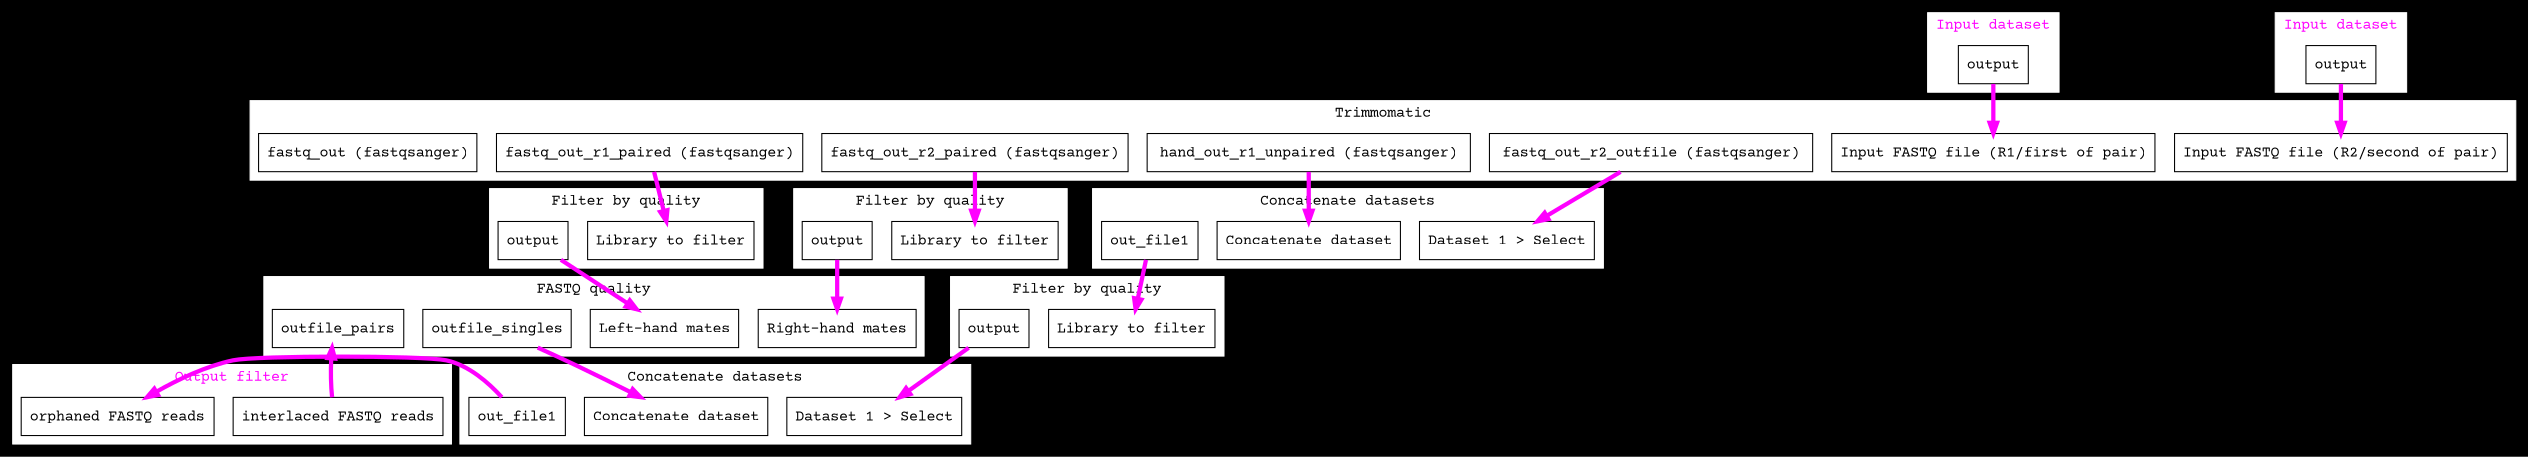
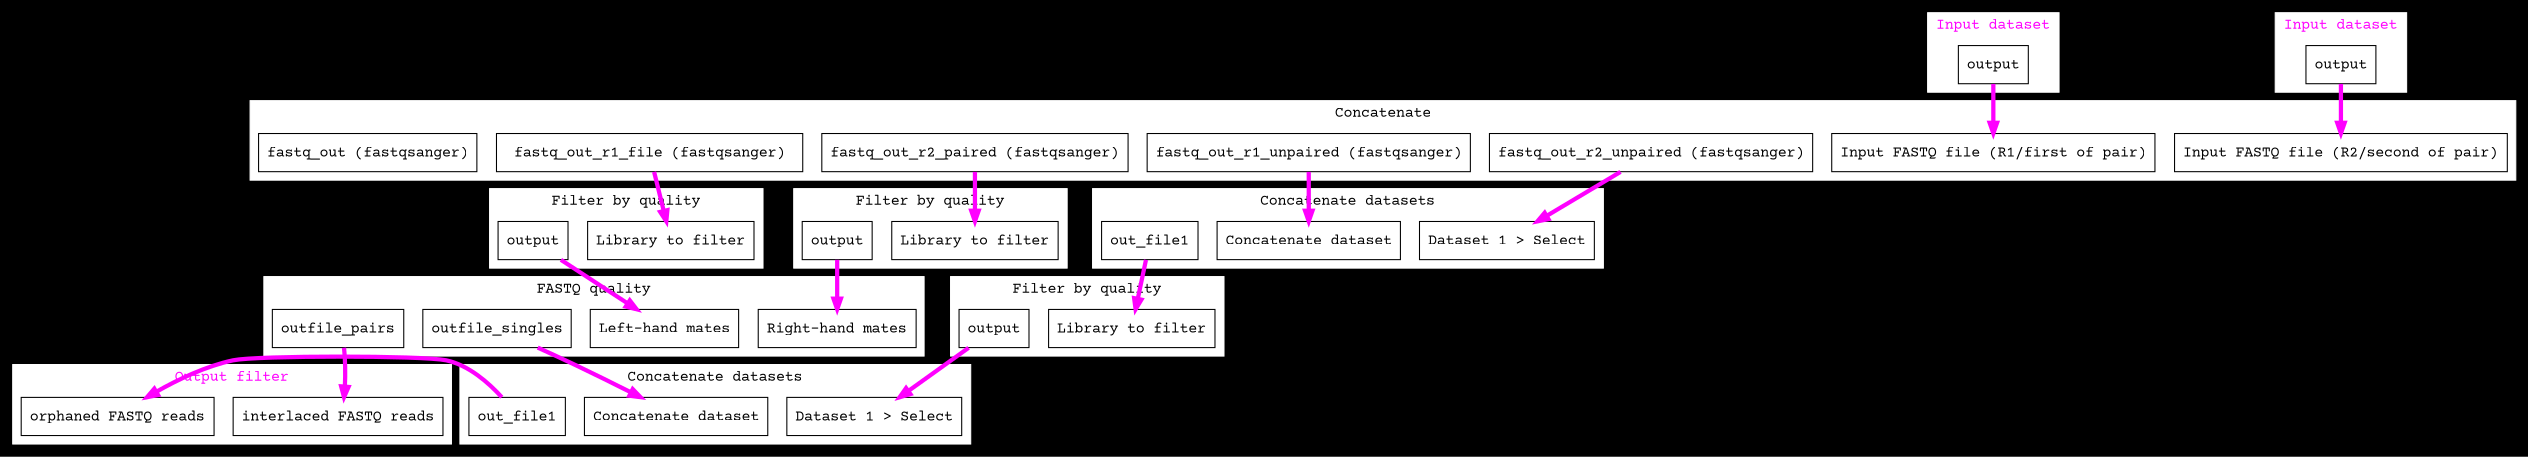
cluster "Trimmomatic": label "Trimmomatic" -> "Concatenate"
node "fastq_out_r1_paired (fastqsanger)": label "fastq_out_r1_paired (fastqsanger)" -> "fastq_out_r1_file (fastqsanger)"
node "hand_out_r1_unpaired (fastqsanger)": label "hand_out_r1_unpaired (fastqsanger)" -> "fastq_out_r1_unpaired (fastqsanger)"
node "fastq_out_r2_outfile (fastqsanger)": label "fastq_out_r2_outfile (fastqsanger)" -> "fastq_out_r2_unpaired (fastqsanger)"
edge "interlaced FASTQ reads" -> "outfile_pairs": reversed
